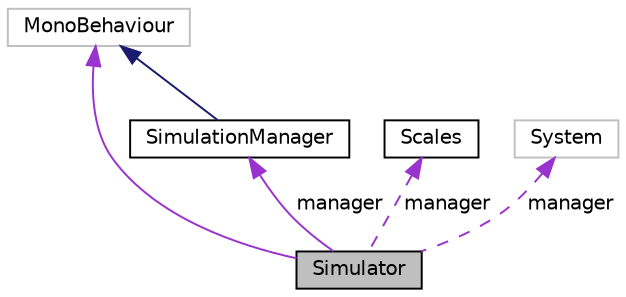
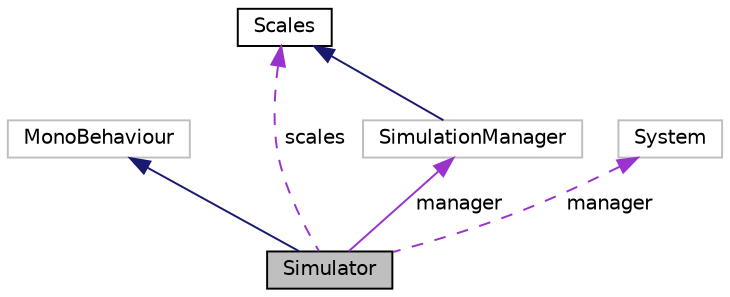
edge "SimulationManager" -> "MonoBehaviour": now "SimulationManager" -> "Scales"
node "SimulationManager": color black -> grey75
edge "Simulator" -> "MonoBehaviour": color darkorchid3 -> midnightblue
edge "Simulator" -> "Scales": label " manager" -> " scales"
